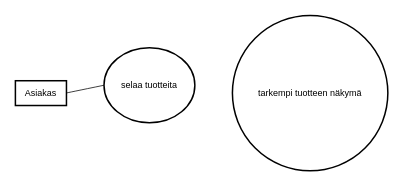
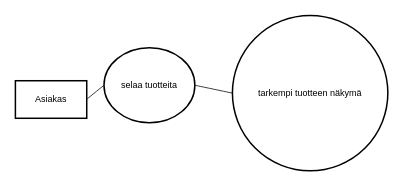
edge "selaa tuotteita" -- "tarkempi tuotteen näkymä": added
node "Asiakas": size 51x25 -> 71x38
